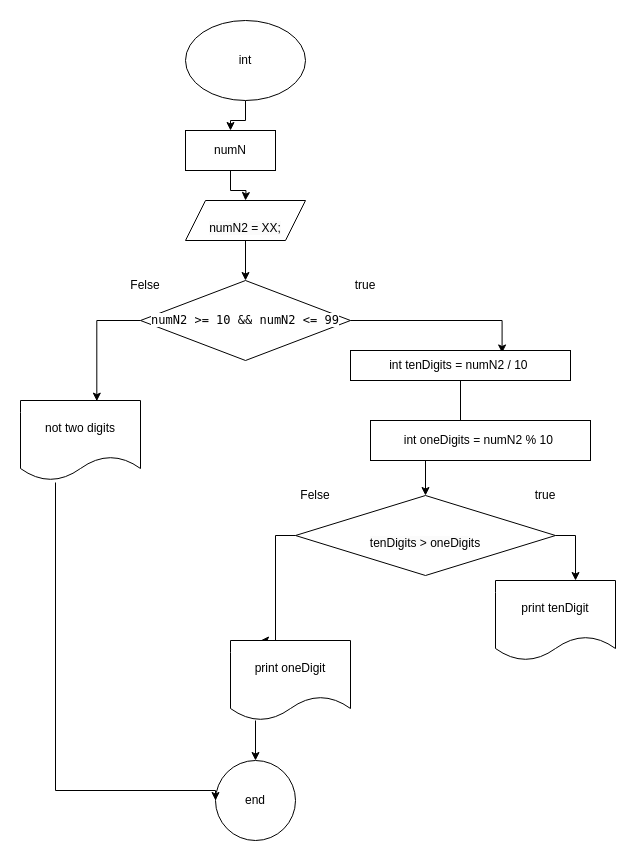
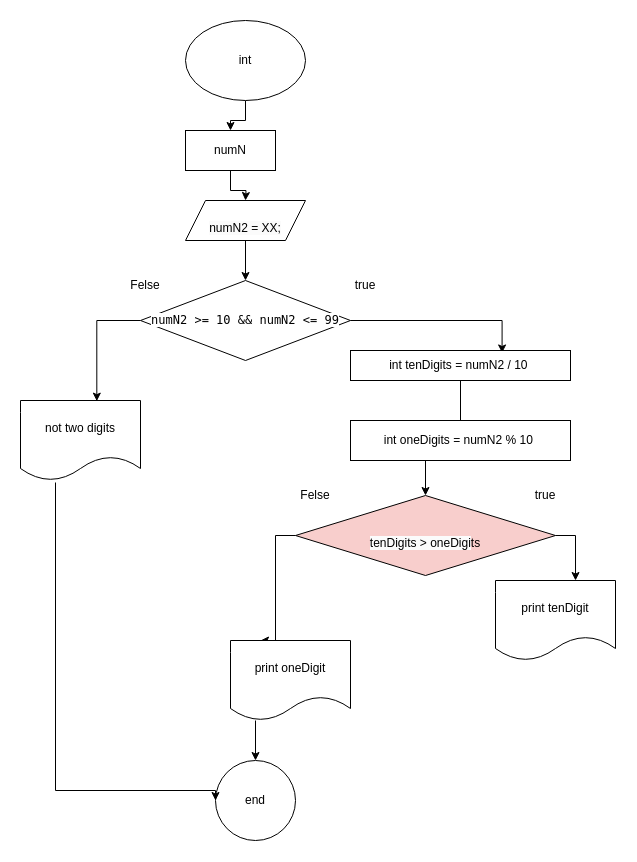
node "int oneDigits = numN2 % 10": moved (481, 441) -> (461, 441)
node "tenDigits > oneDigits": fillcolor #ffffff -> #f8cecc
